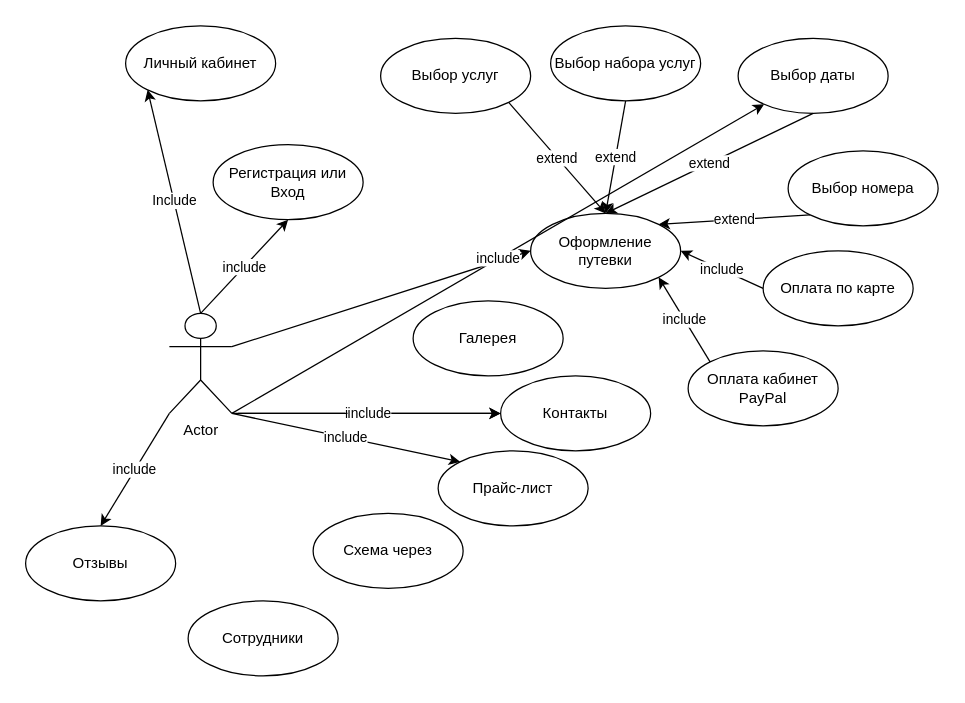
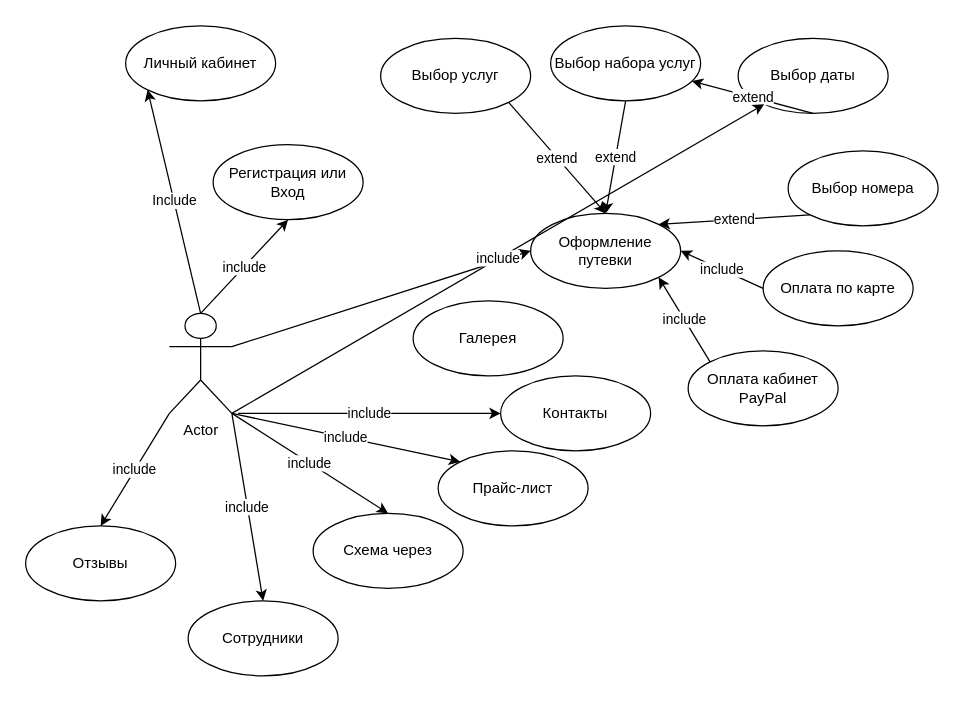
edge "Выбор даты" -> "Оформление путевки": now "Выбор даты" -> "Выбор набора услуг"
edge "Actor" -> "Контакты": now "Actor" -> "Схема через"
edge "Actor" -> "Сотрудники": added, label "include"
